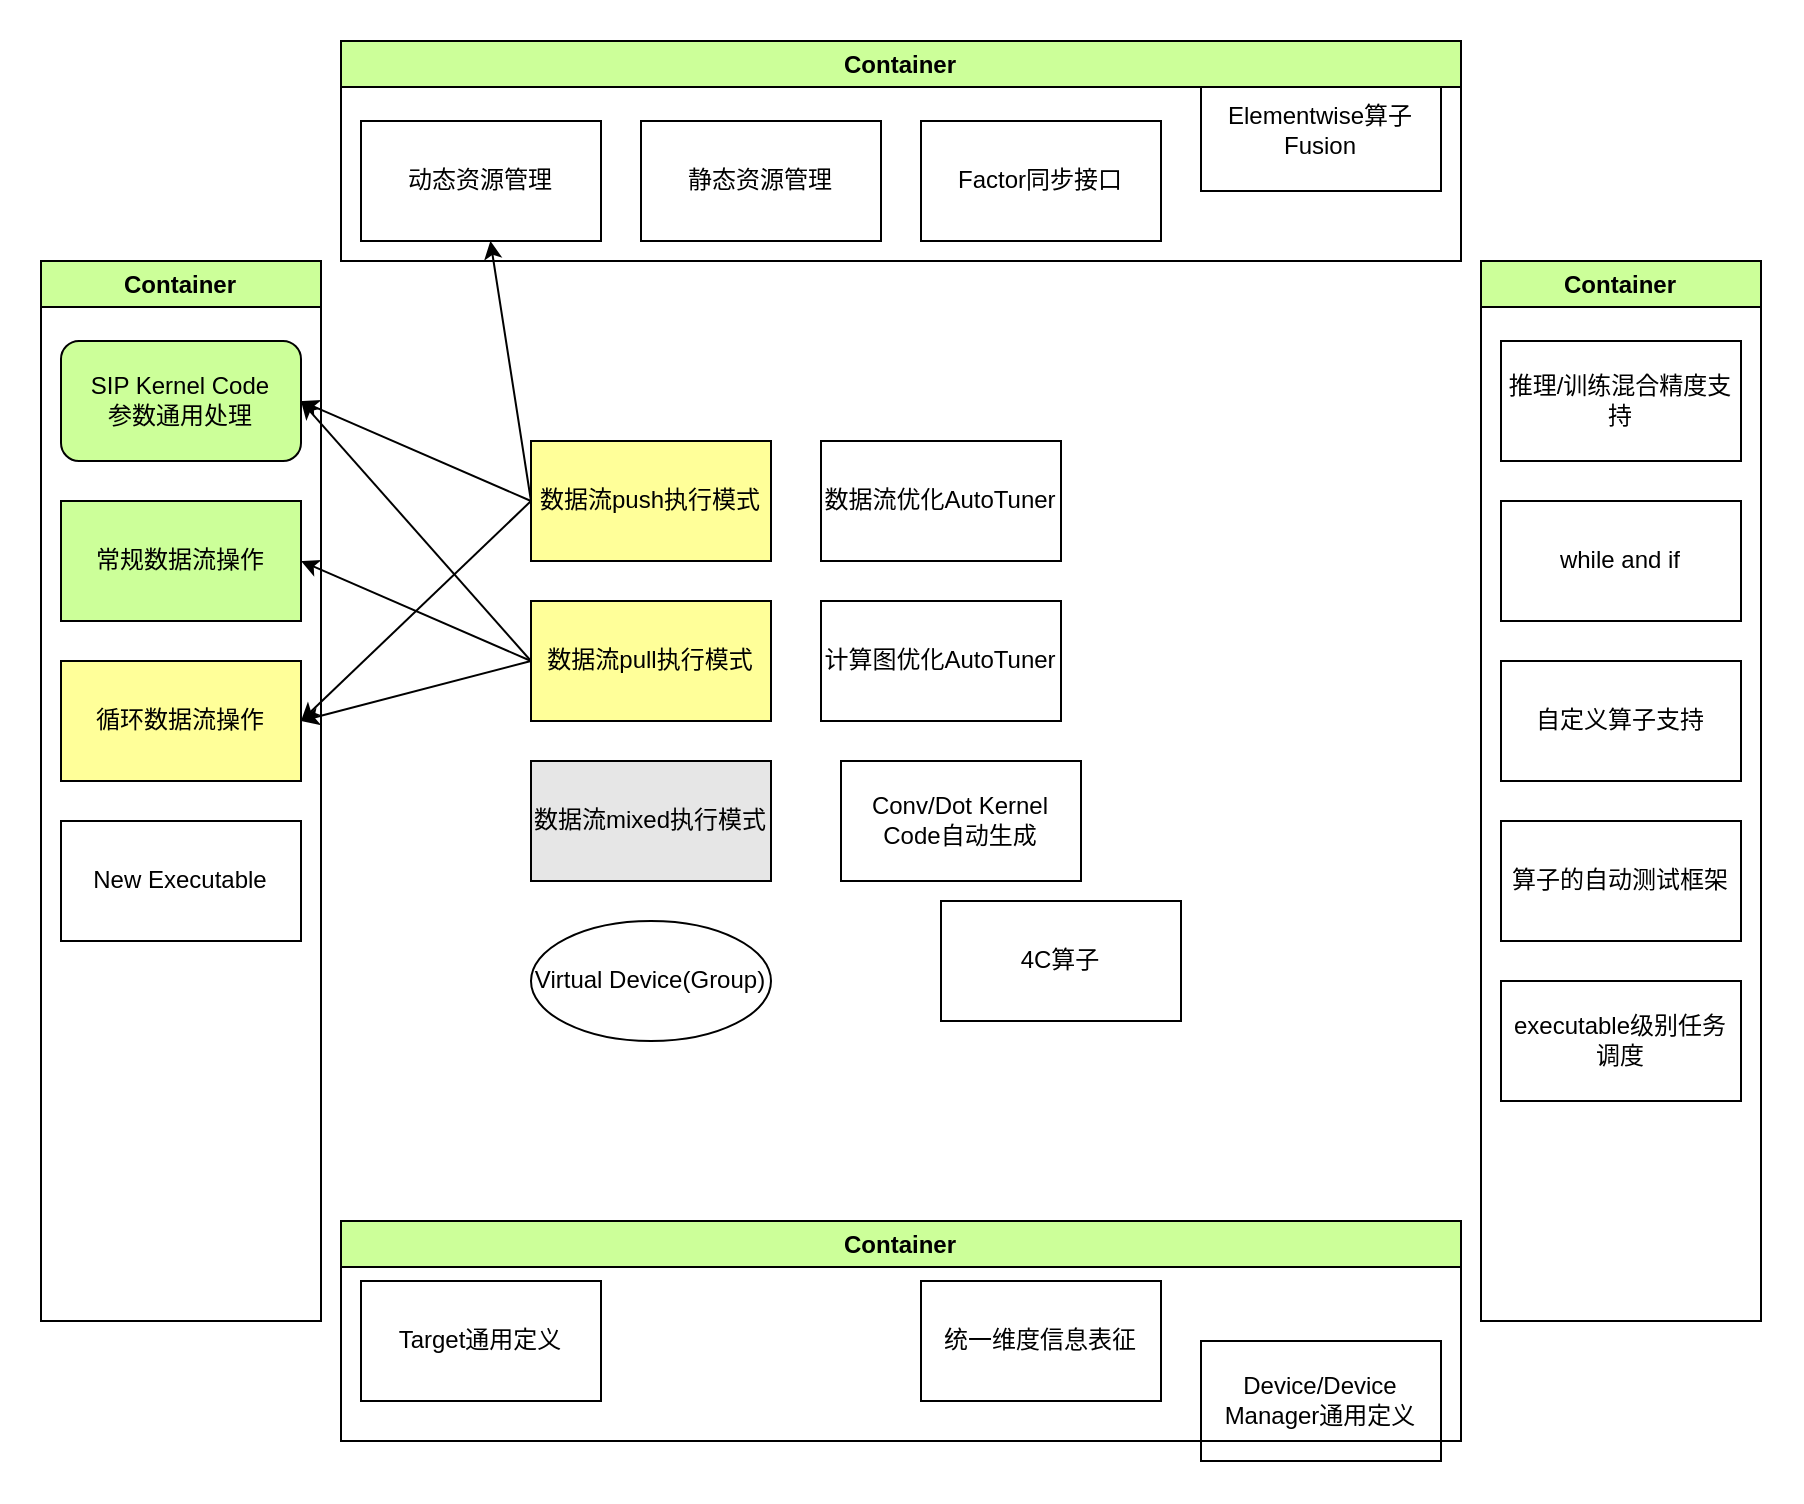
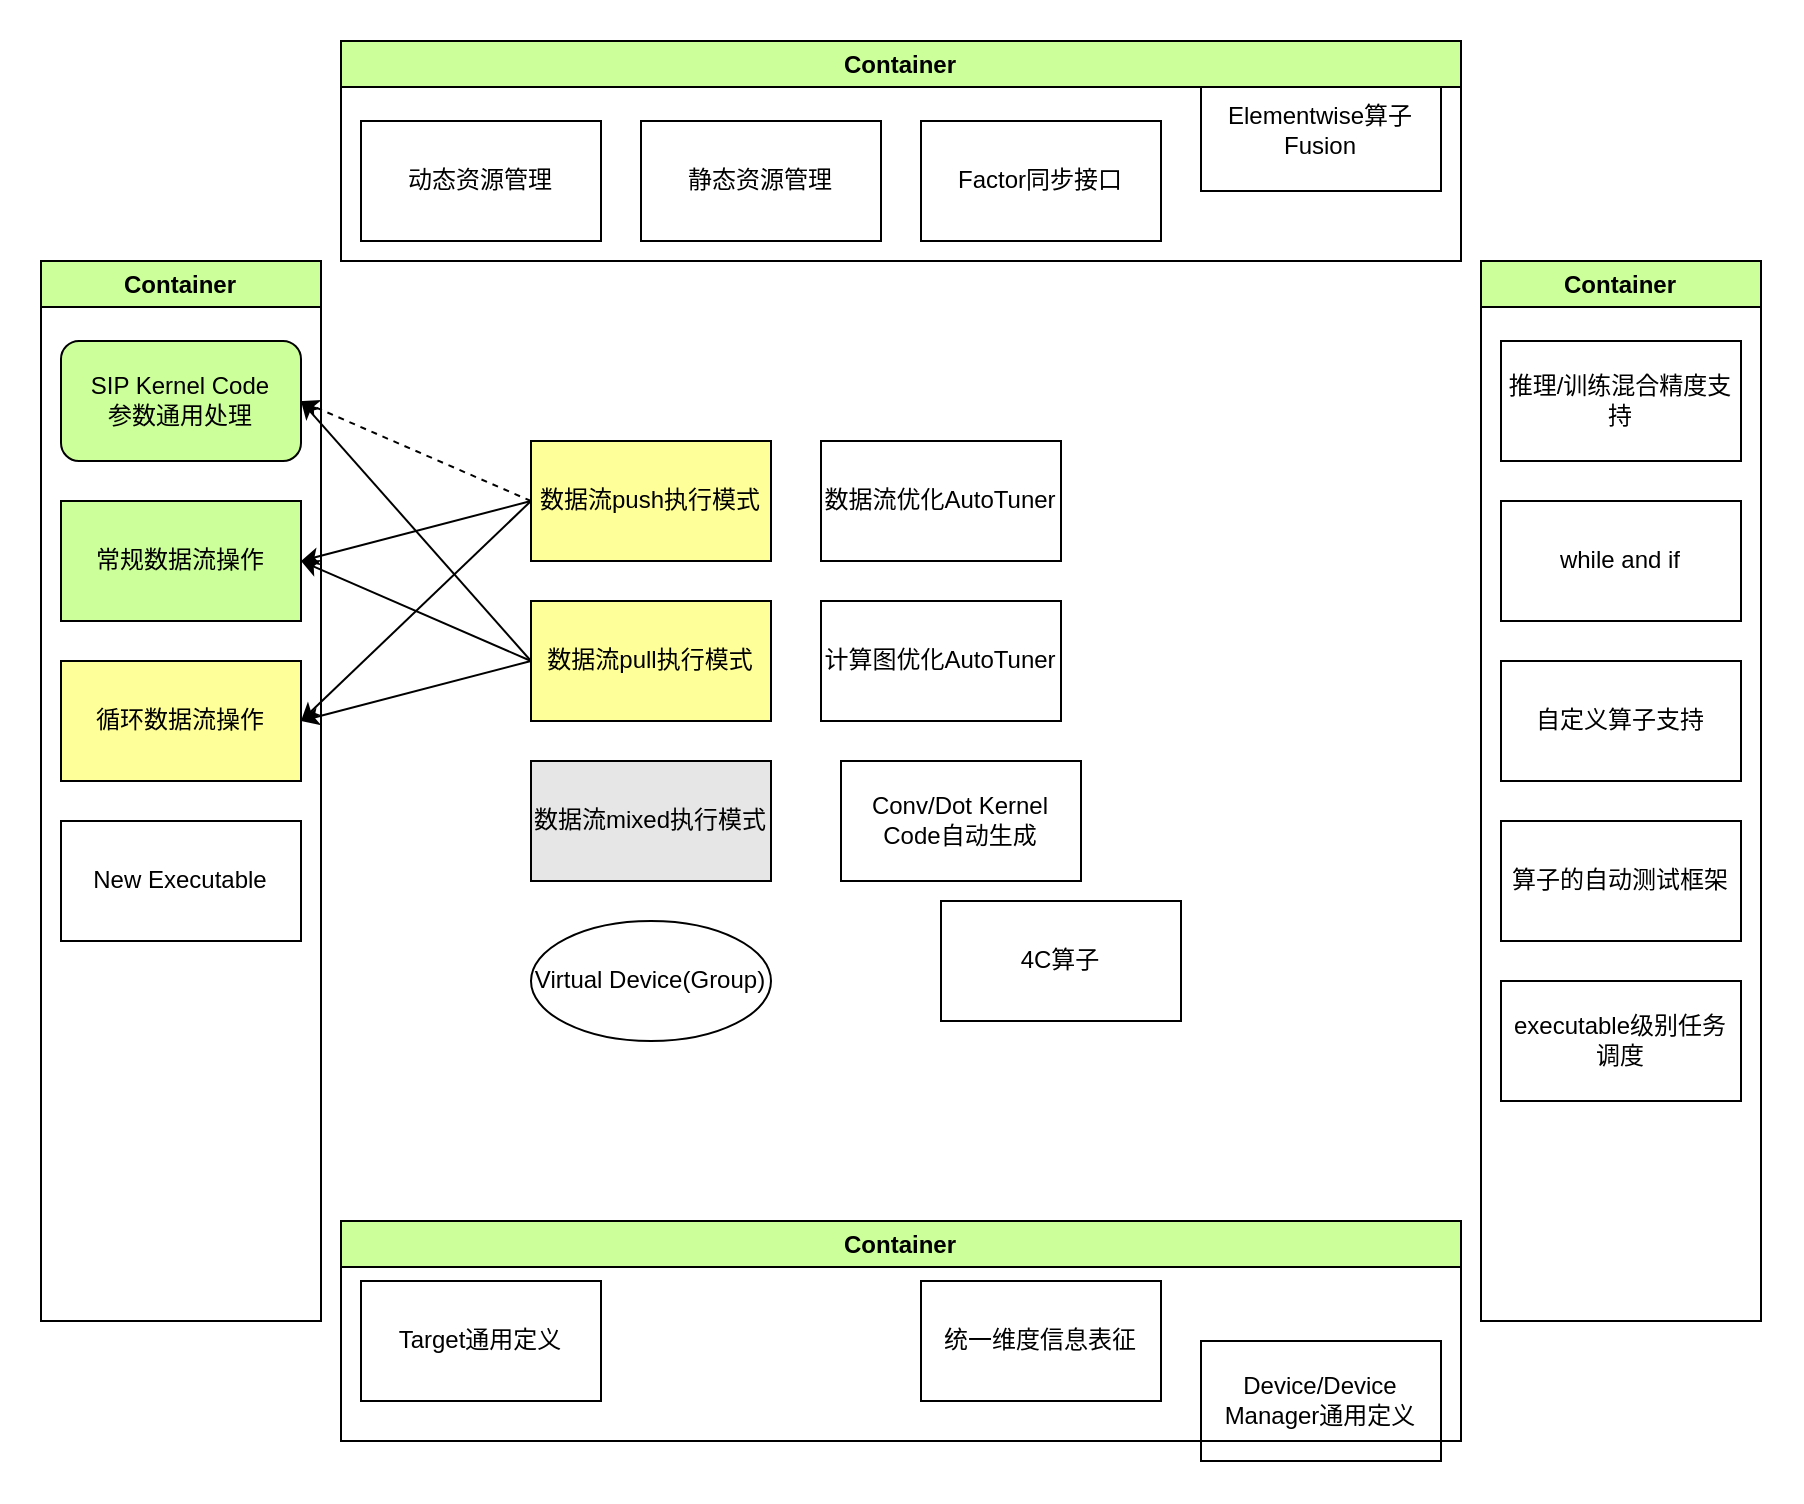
edge "数据流push执行模式" -> "动态资源管理": now "数据流push执行模式" -> "常规数据流操作"
edge "数据流push执行模式" -> "SIP Kernel Code 参数通用处理": style solid -> dashed
